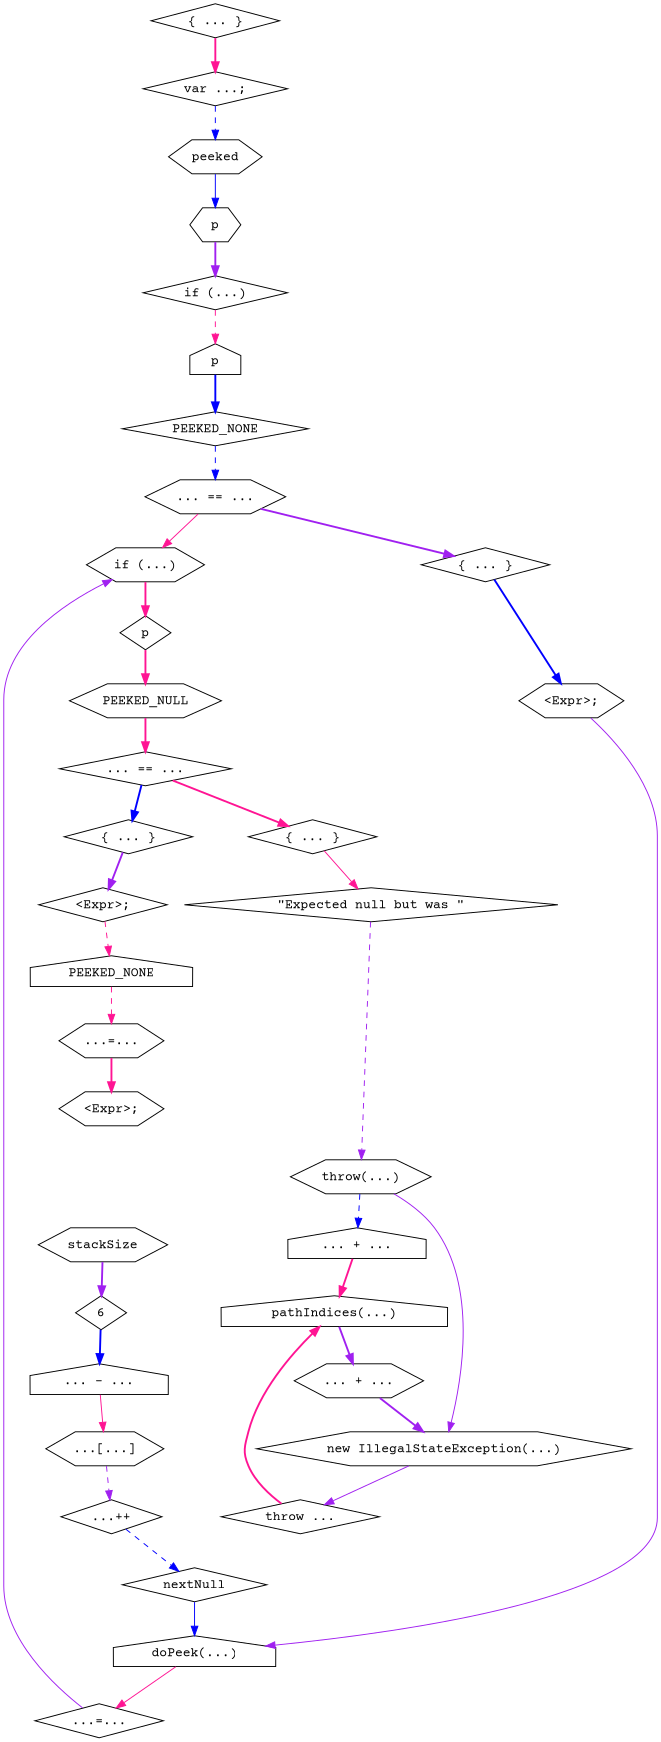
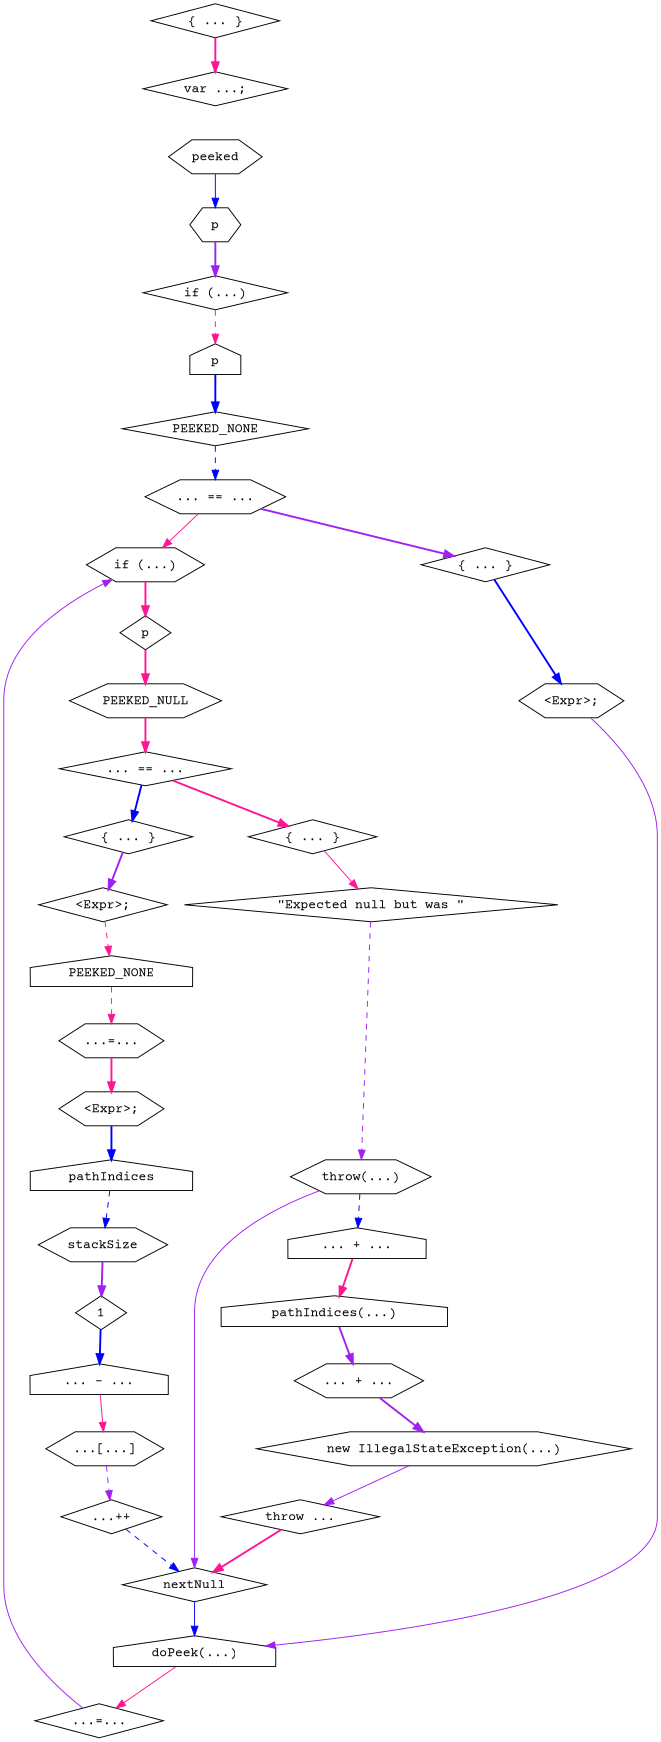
edge "var ...;" -> "peeked": removed
node "pathIndices": added
edge "throw(...)" -> "new IllegalStateException(...)": now "throw(...)" -> "nextNull"
node "6": label "6" -> "1"
edge "throw ..." -> "pathIndices(...)": now "throw ..." -> "nextNull"
